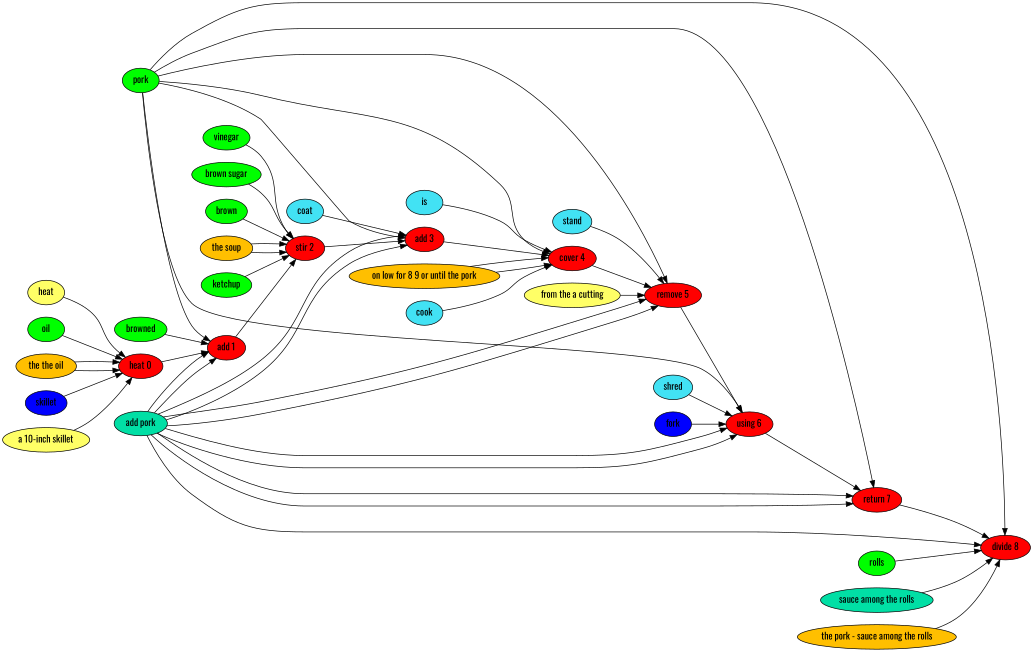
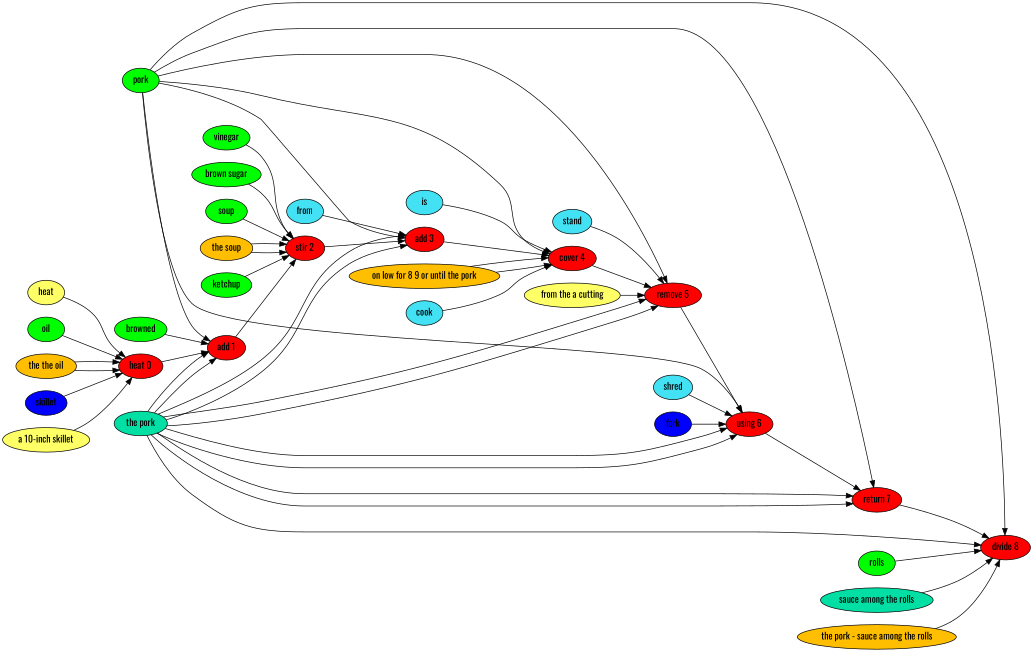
node "brown": label "brown" -> "soup"
node "coat": label "coat" -> "from"
node "add pork": label "add pork" -> "the pork"
